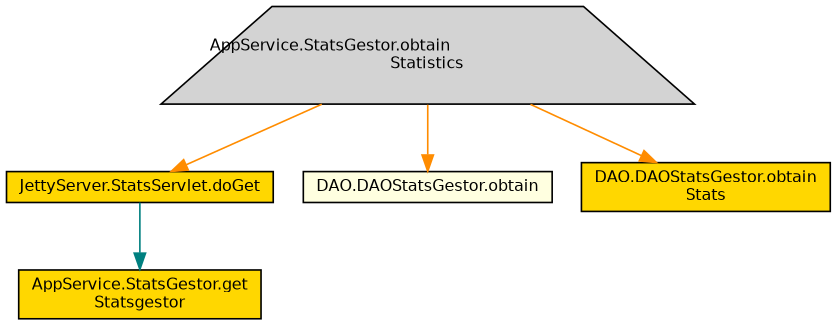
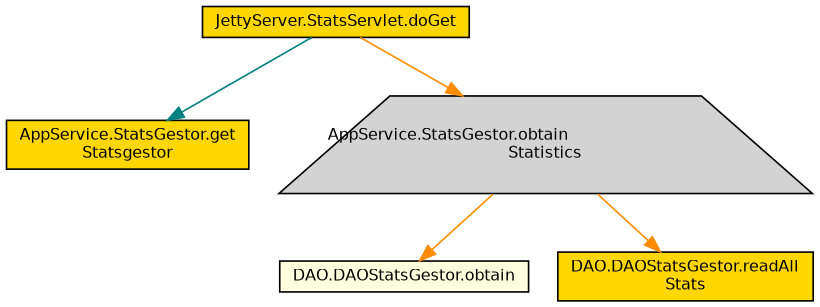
edge "AppService.StatsGestor.obtain Statistics" -> "JettyServer.StatsServlet.doGet": reversed
node "DAO.DAOStatsGestor.obtain Stats": label "DAO.DAOStatsGestor.obtain Stats" -> "DAO.DAOStatsGestor.readAll Stats"
